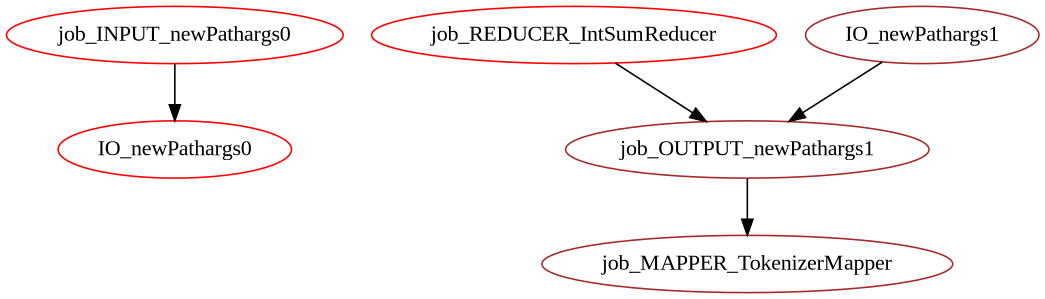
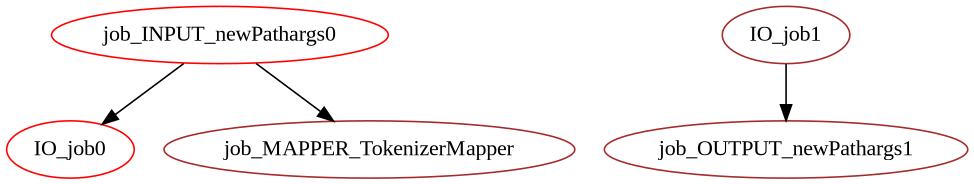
node "job_REDUCER_IntSumReducer": removed
node "IO_newPathargs1": label "IO_newPathargs1" -> "IO_job1"
node "IO_newPathargs0": label "IO_newPathargs0" -> "IO_job0"
edge "job_OUTPUT_newPathargs1" -> "job_MAPPER_TokenizerMapper": now "job_INPUT_newPathargs0" -> "job_MAPPER_TokenizerMapper"
